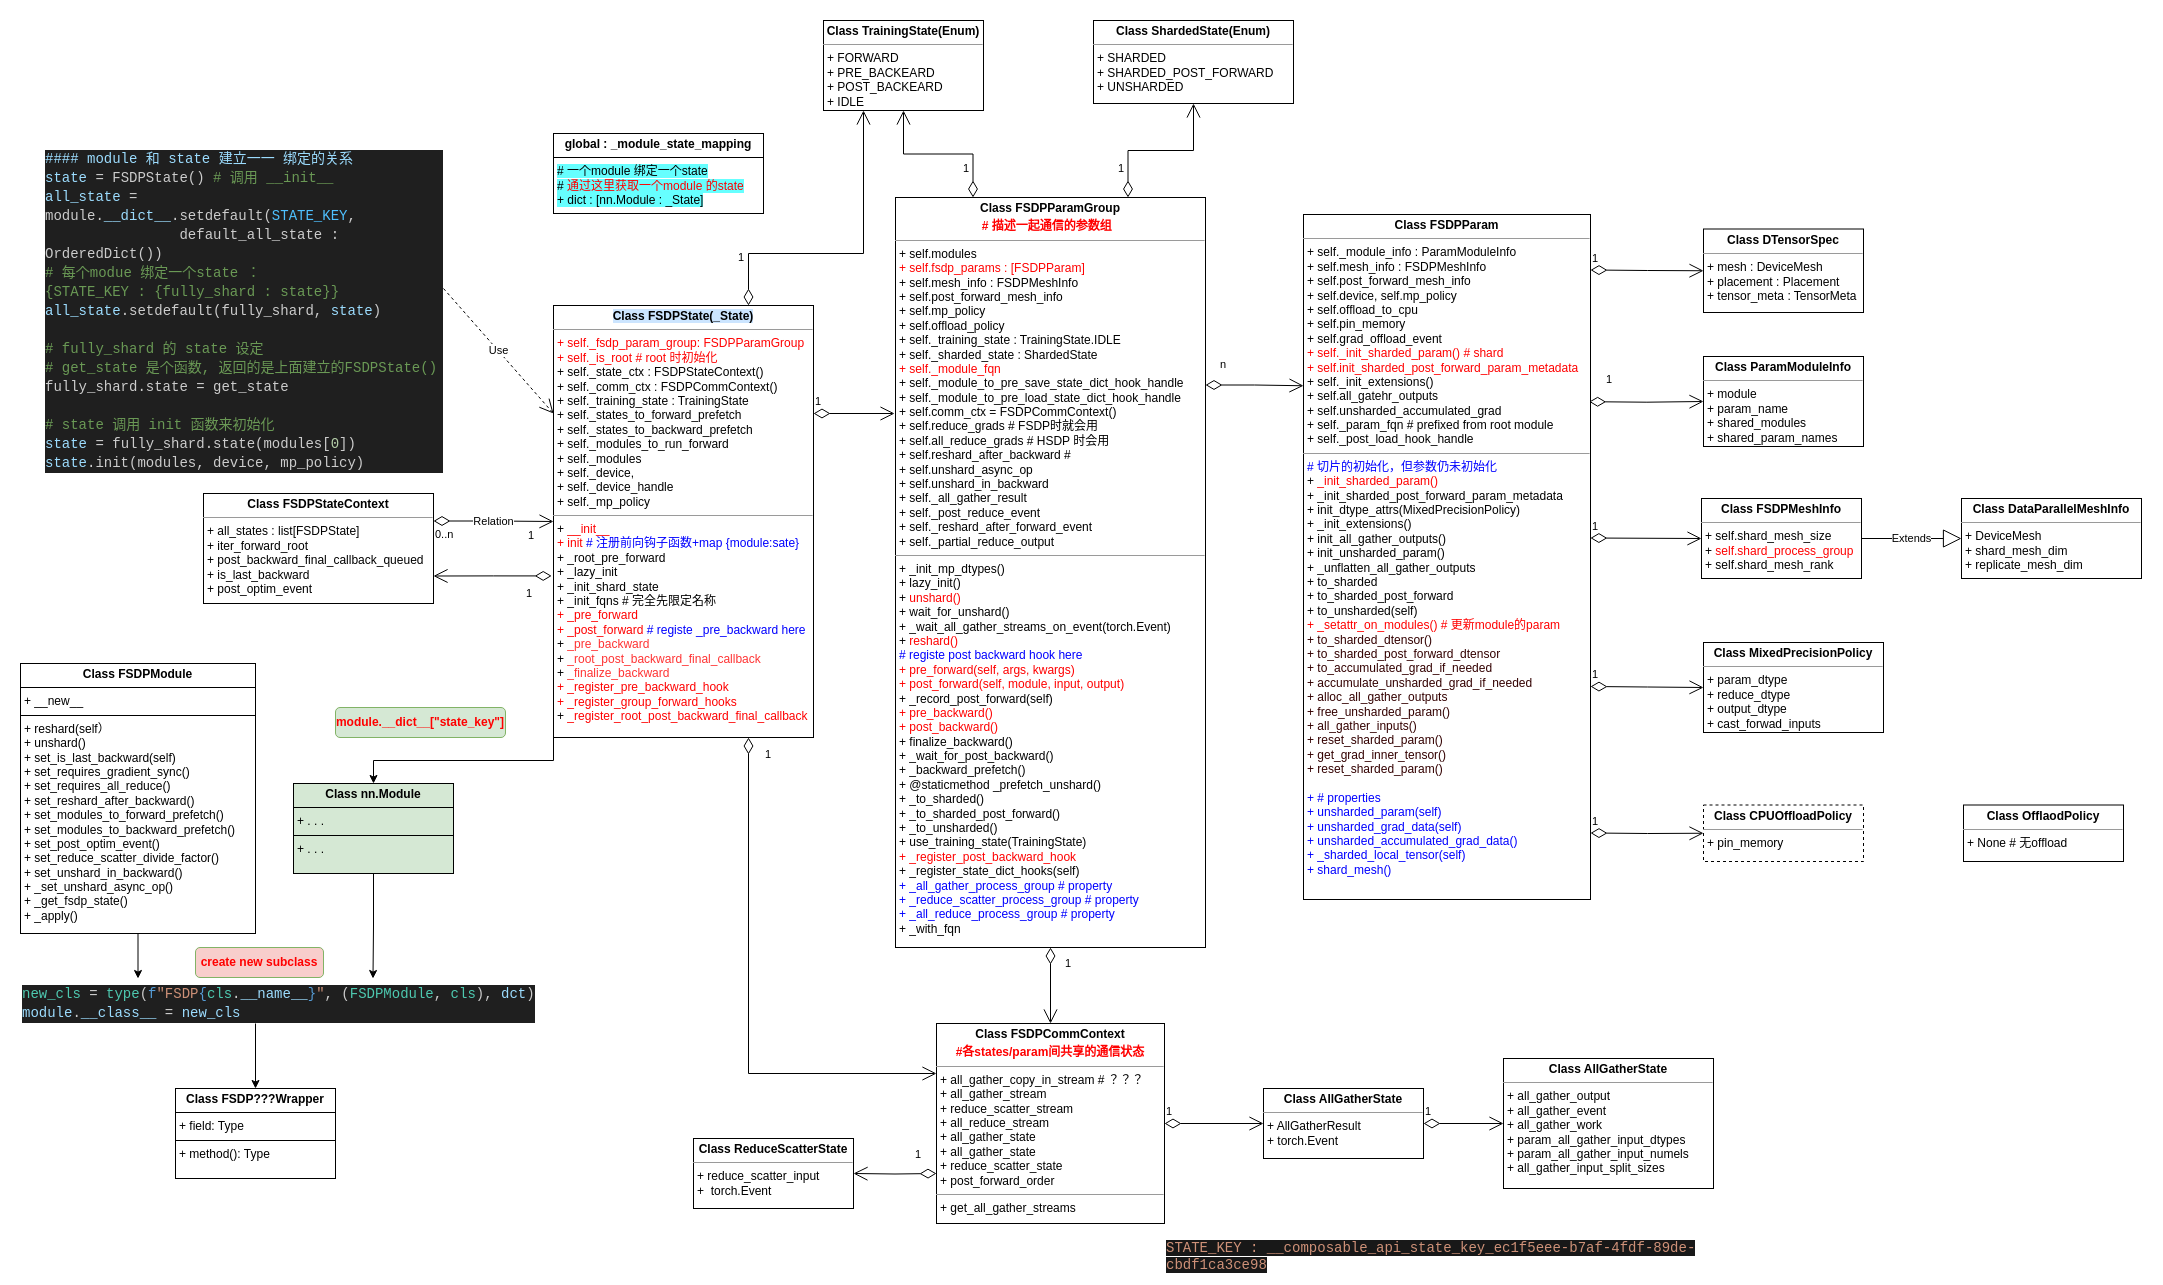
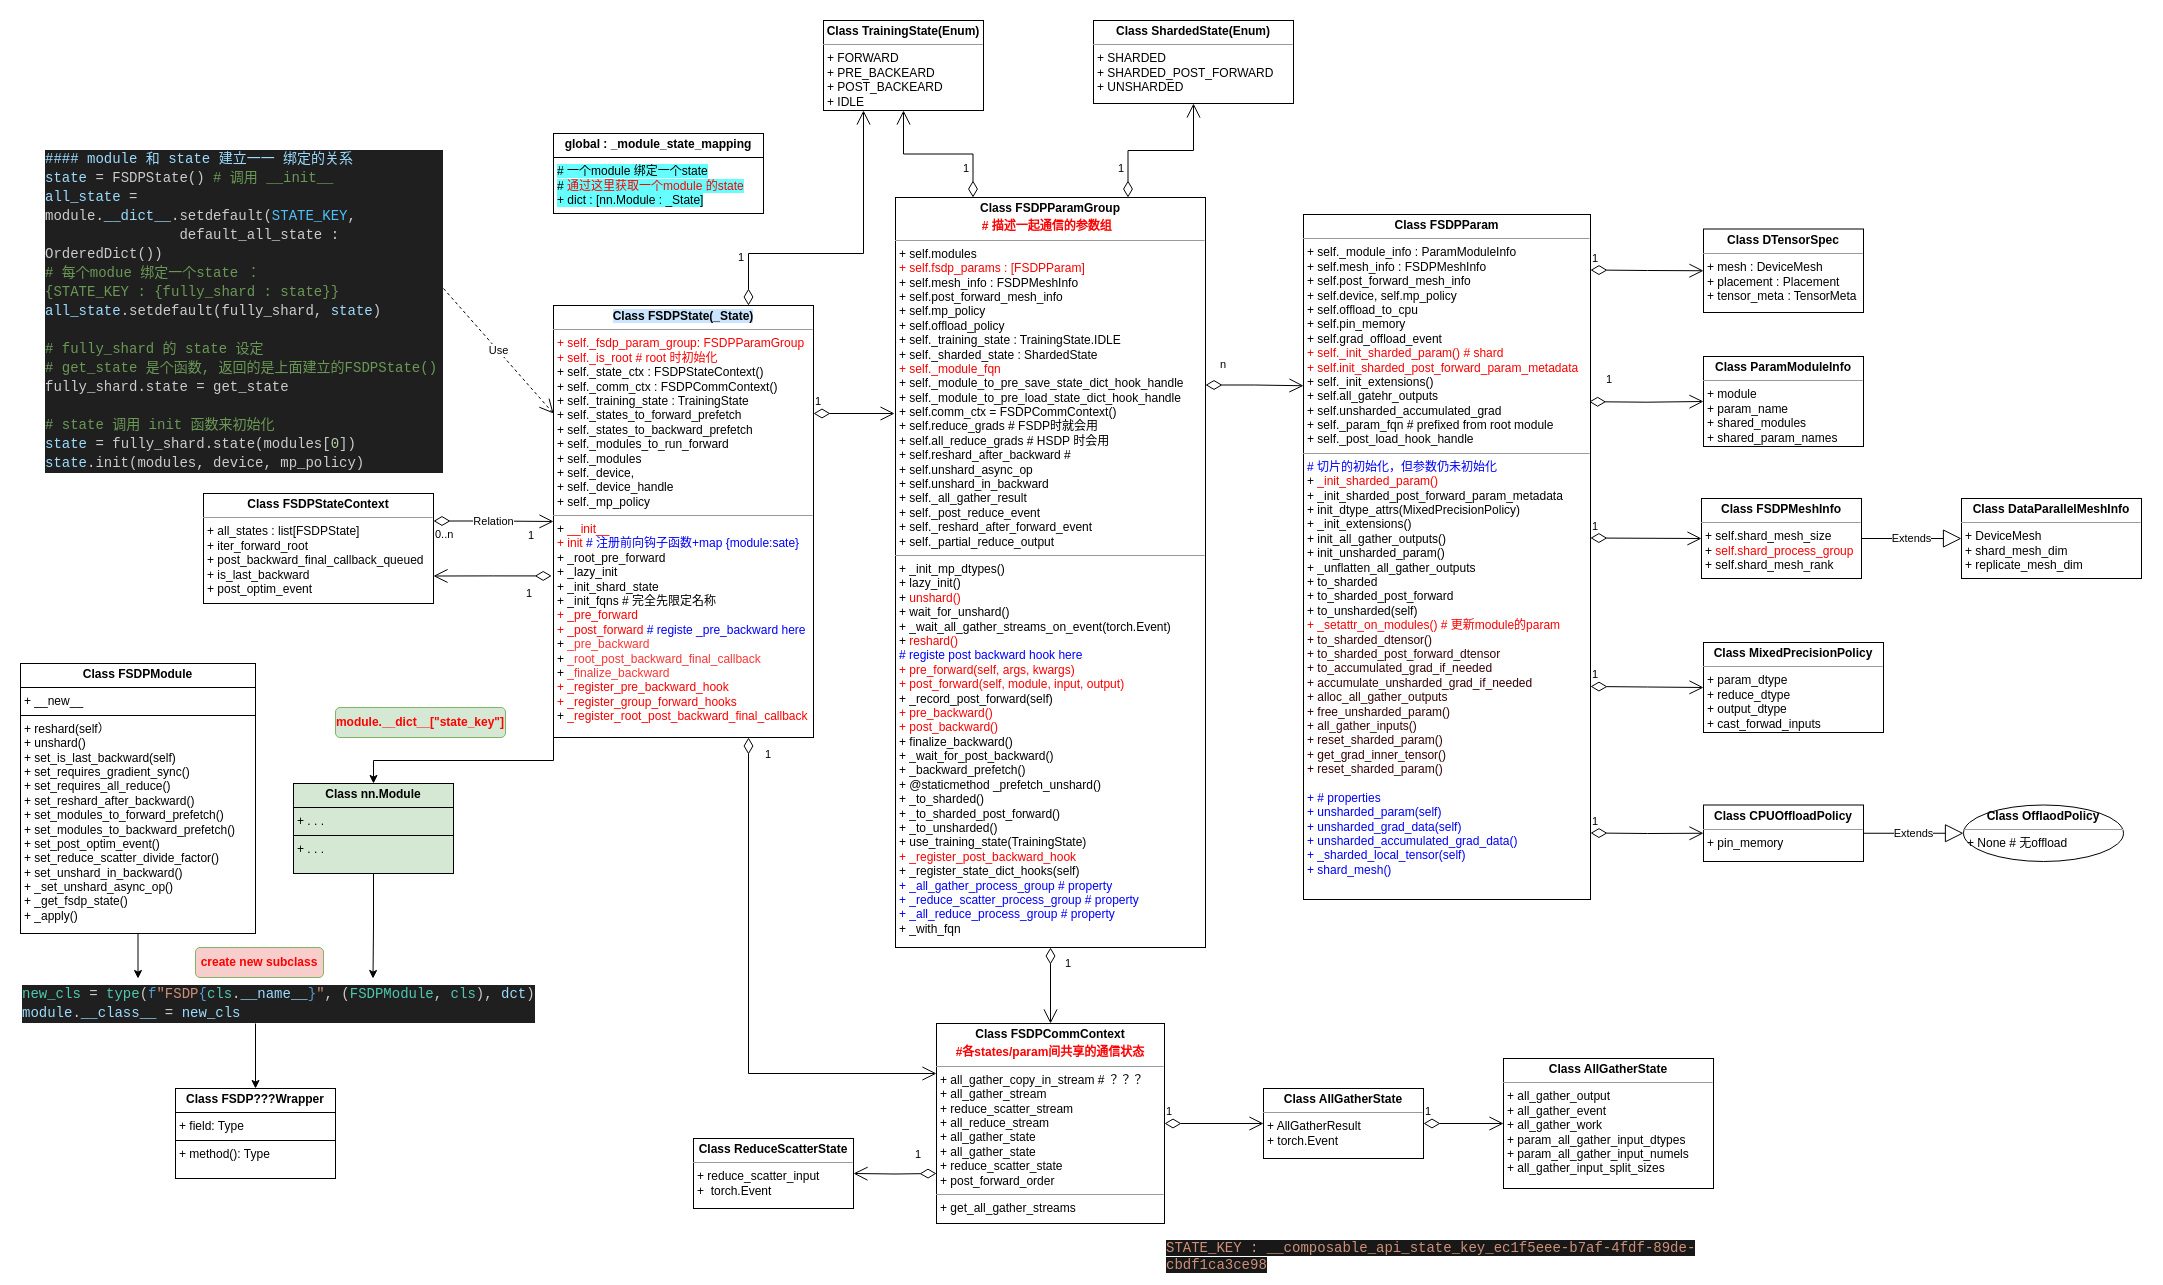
node "Class CPUOffloadPolicy + pin_memory": style dashed -> solid
edge "Class CPUOffloadPolicy + pin_memory" -> "Class OfflaodPolicy + None # 无offload": added, label "Extends"
node "Class OfflaodPolicy + None # 无offload": shape rectangle -> ellipse
